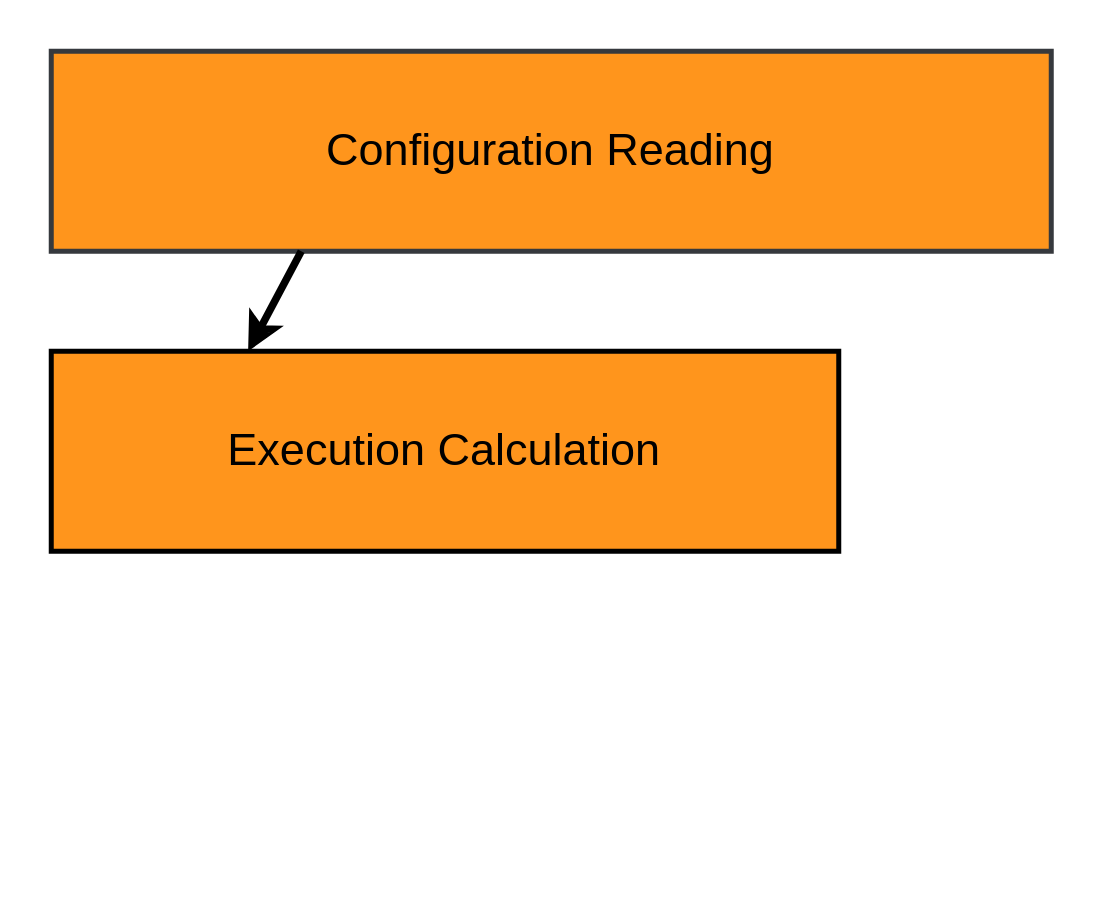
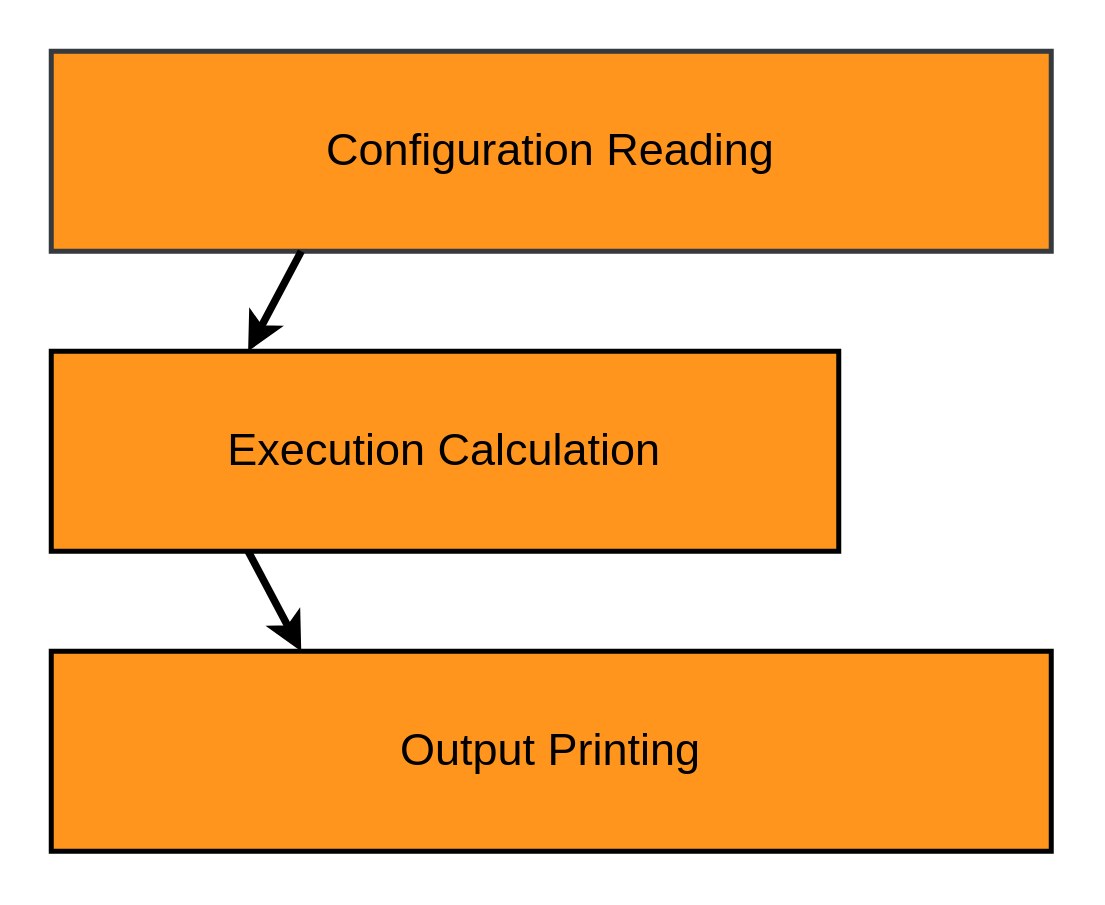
edge "Execution Calculation" -> "Output Printing": added
node "Output Printing": added
